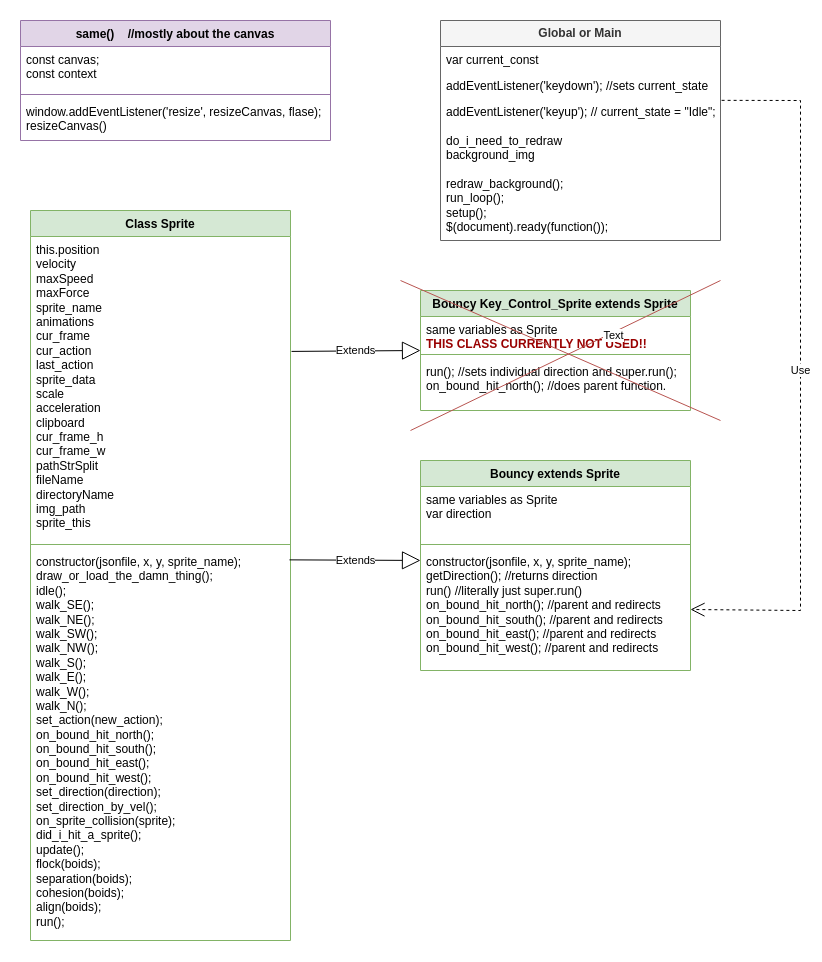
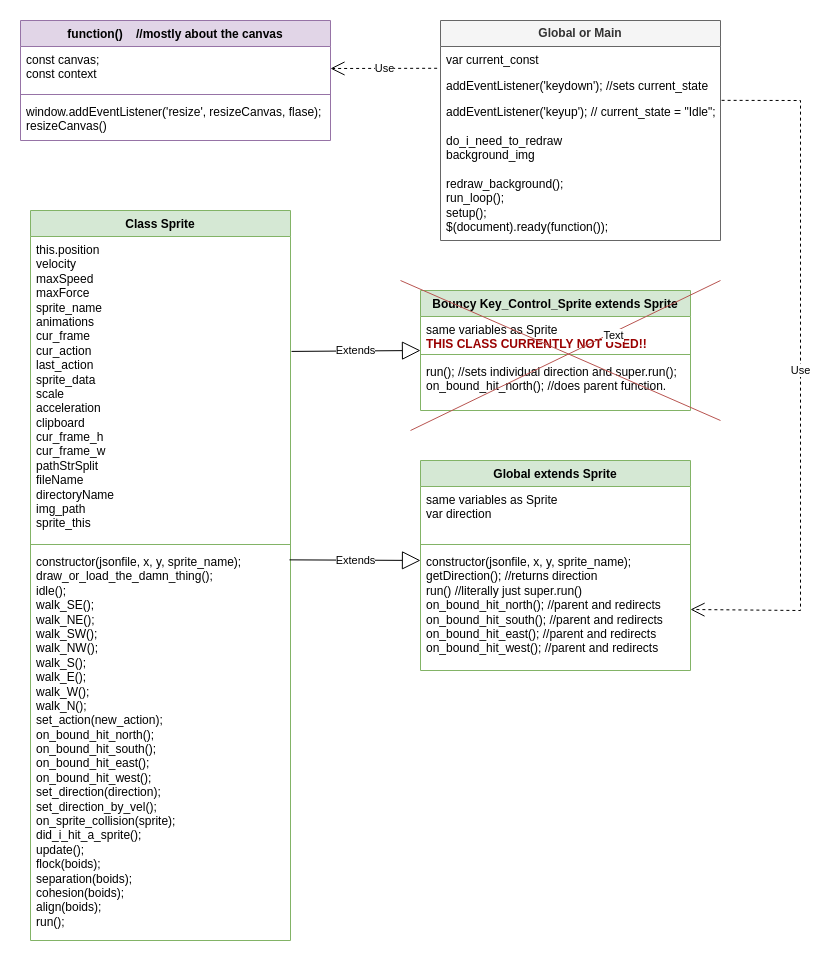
node "same() //mostly about the canvas": label "same() //mostly about the canvas" -> "function() //mostly about the canvas"
edge "var current_const" -> "const canvas; const context": added, label "Use"
node "Bouncy extends Sprite": label "Bouncy extends Sprite" -> "Global extends Sprite"
